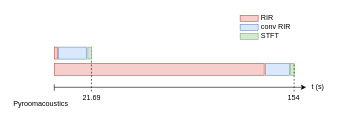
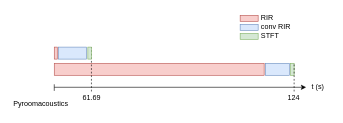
node "21.69": label "21.69" -> "61.69"
node "154": label "154" -> "124"
